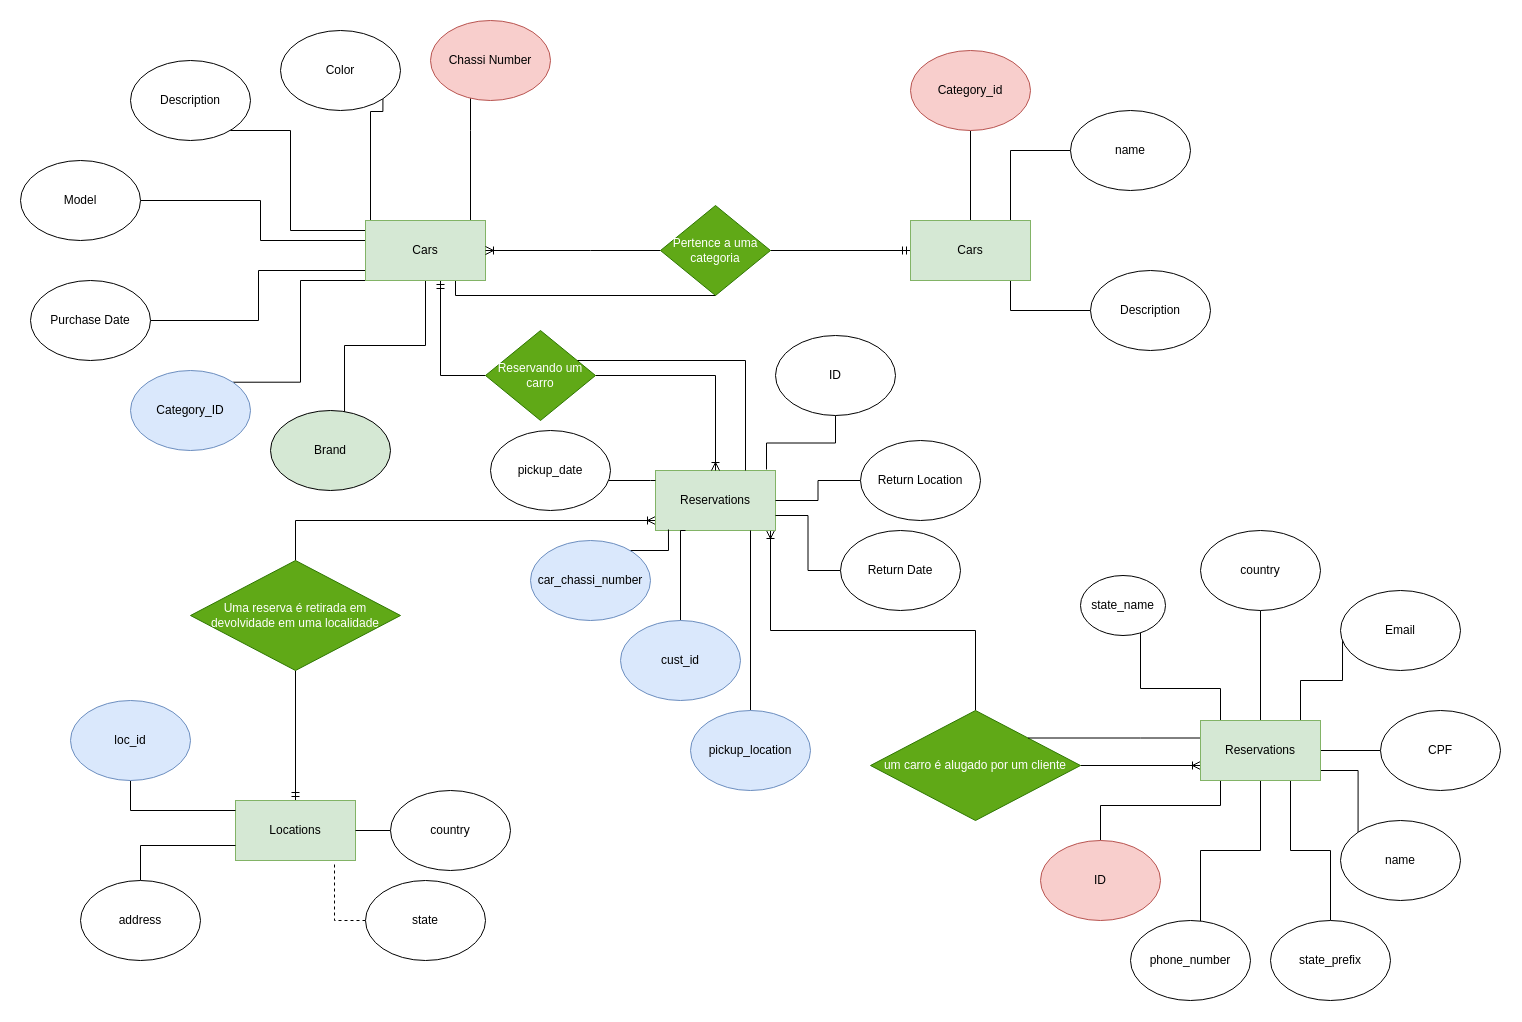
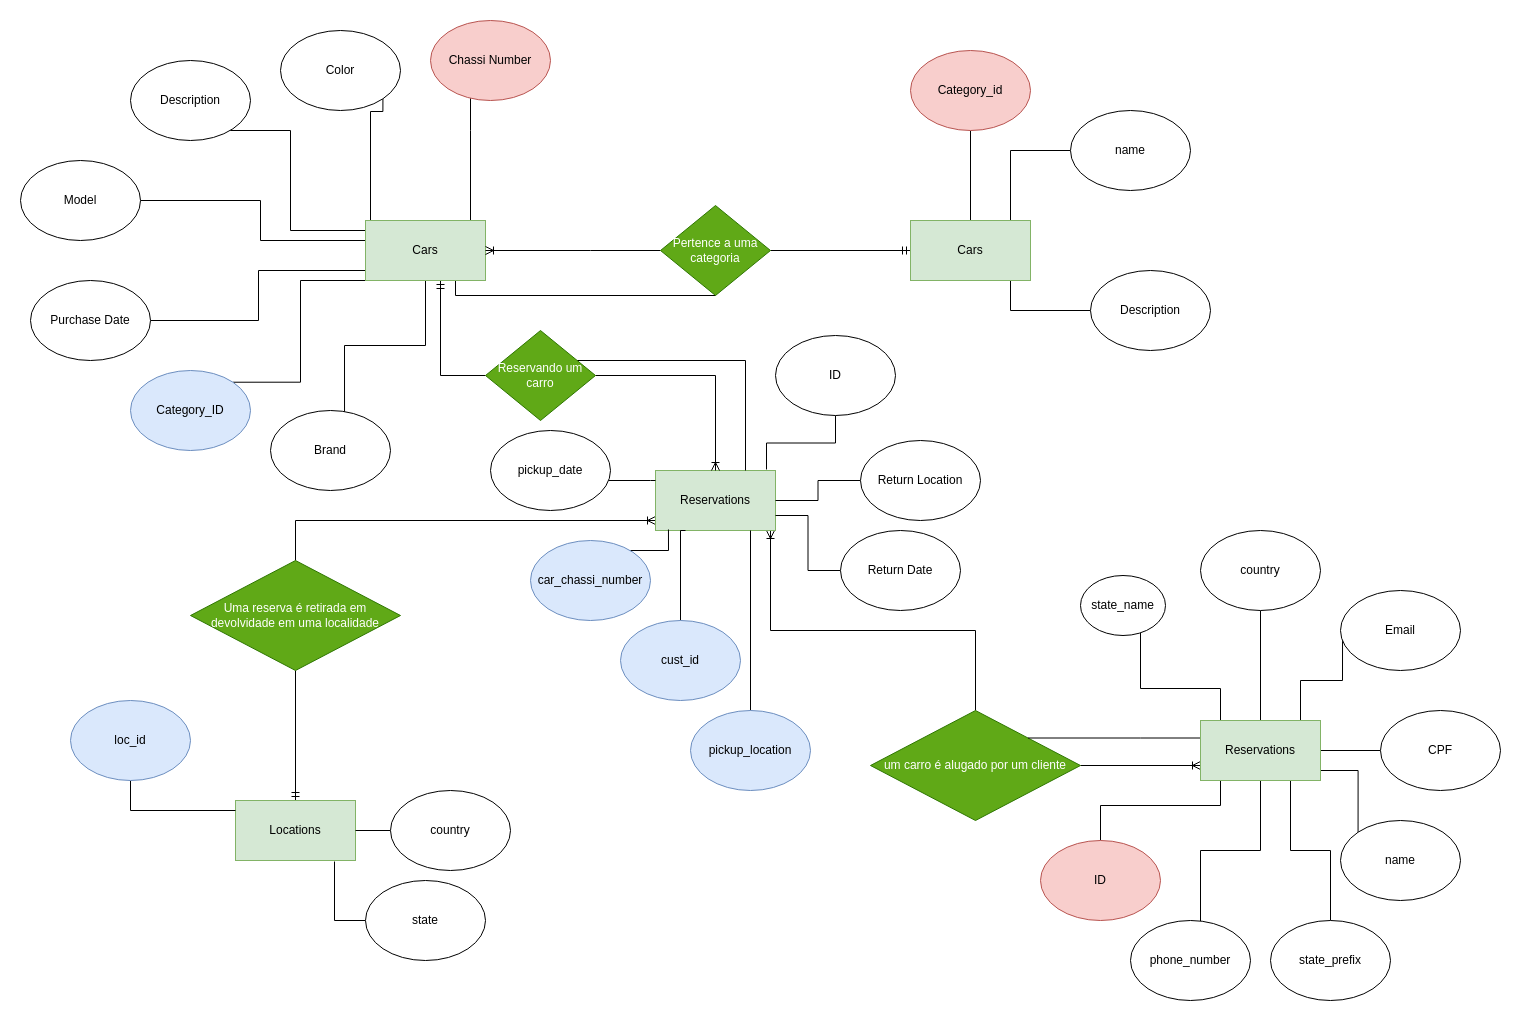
node "Brand": fillcolor #d5e8d4 -> #ffffff
edge "Locations" -- "address": removed
edge "Locations" -- "state": style dashed -> solid
node "address": removed
